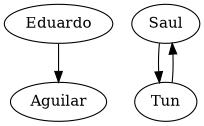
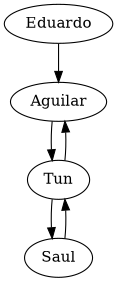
edge "Aguilar" -> "Tun": added
edge "Tun" -> "Aguilar": added
